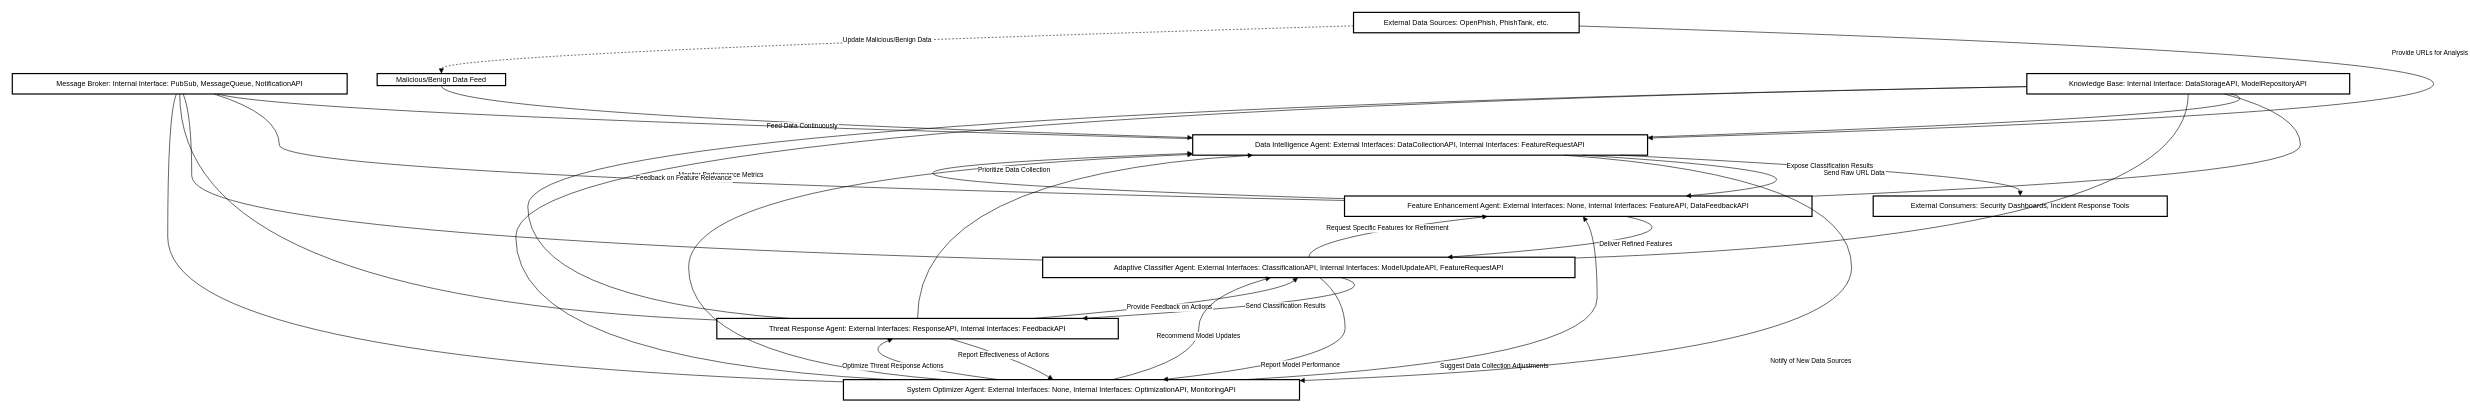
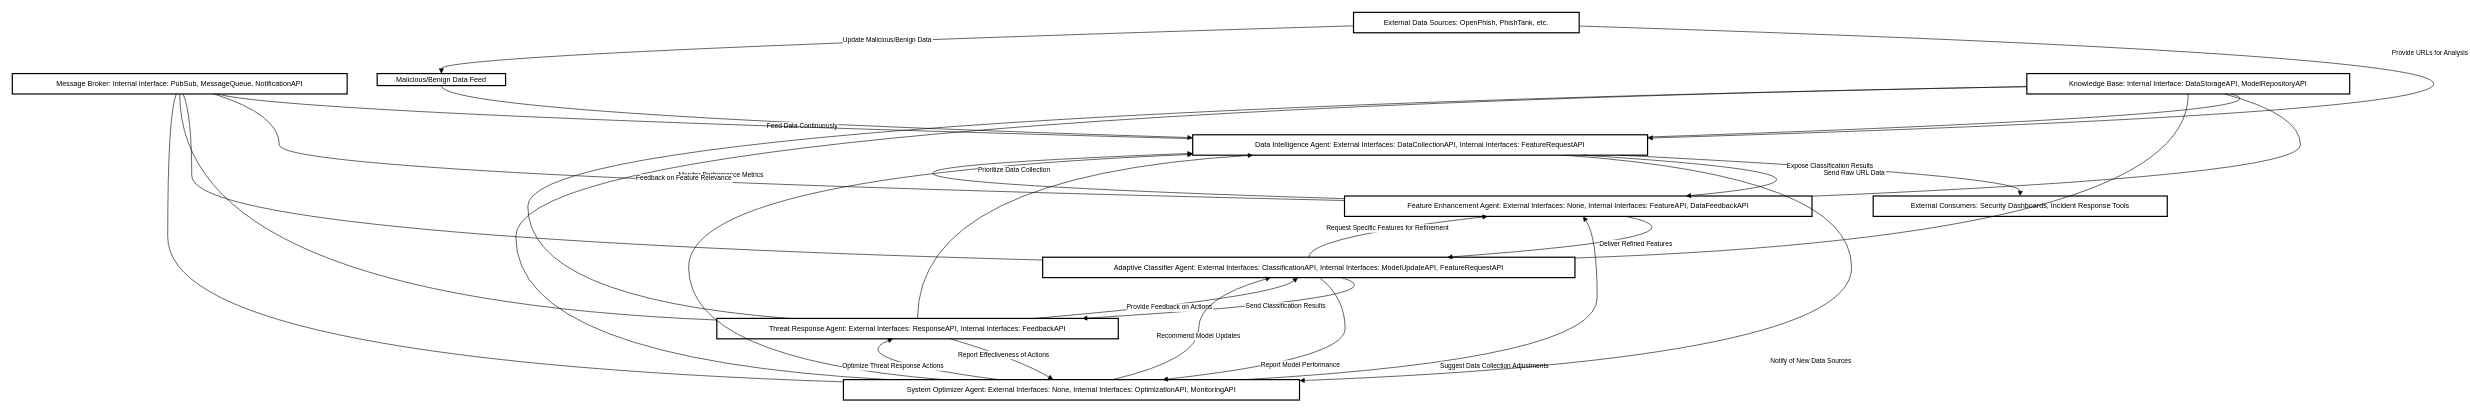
edge "External Data Sources: OpenPhish, PhishTank, etc." -> "Malicious/Benign Data Feed": style dashed -> solid
